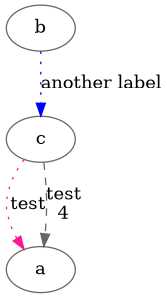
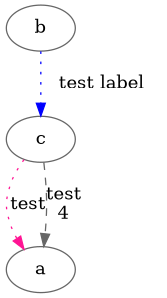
edge "b" -> "c": label "another label" -> "test label"
